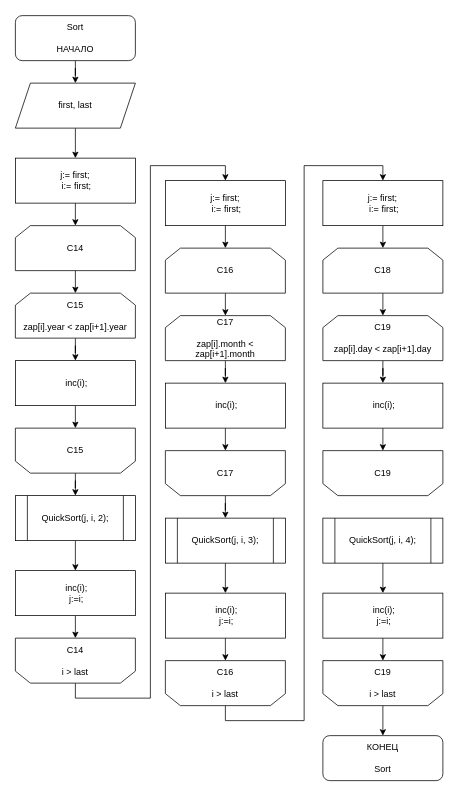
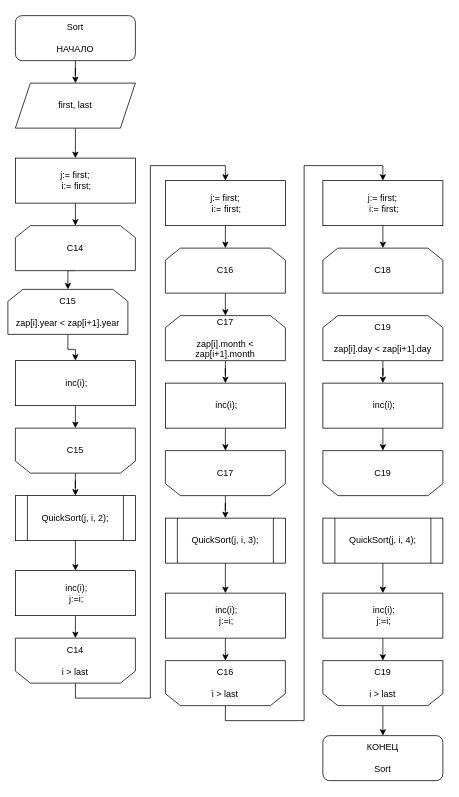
edge "C18" -> "C19 zap[i].day < zap[i+1].day": removed
node "C15 zap[i].year < zap[i+1].year": moved (75, 315) -> (68, 312)
